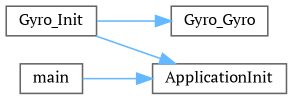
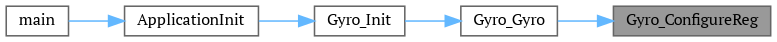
node "Gyro_ConfigureReg": added
edge "Gyro_Init" -> "ApplicationInit": reversed
